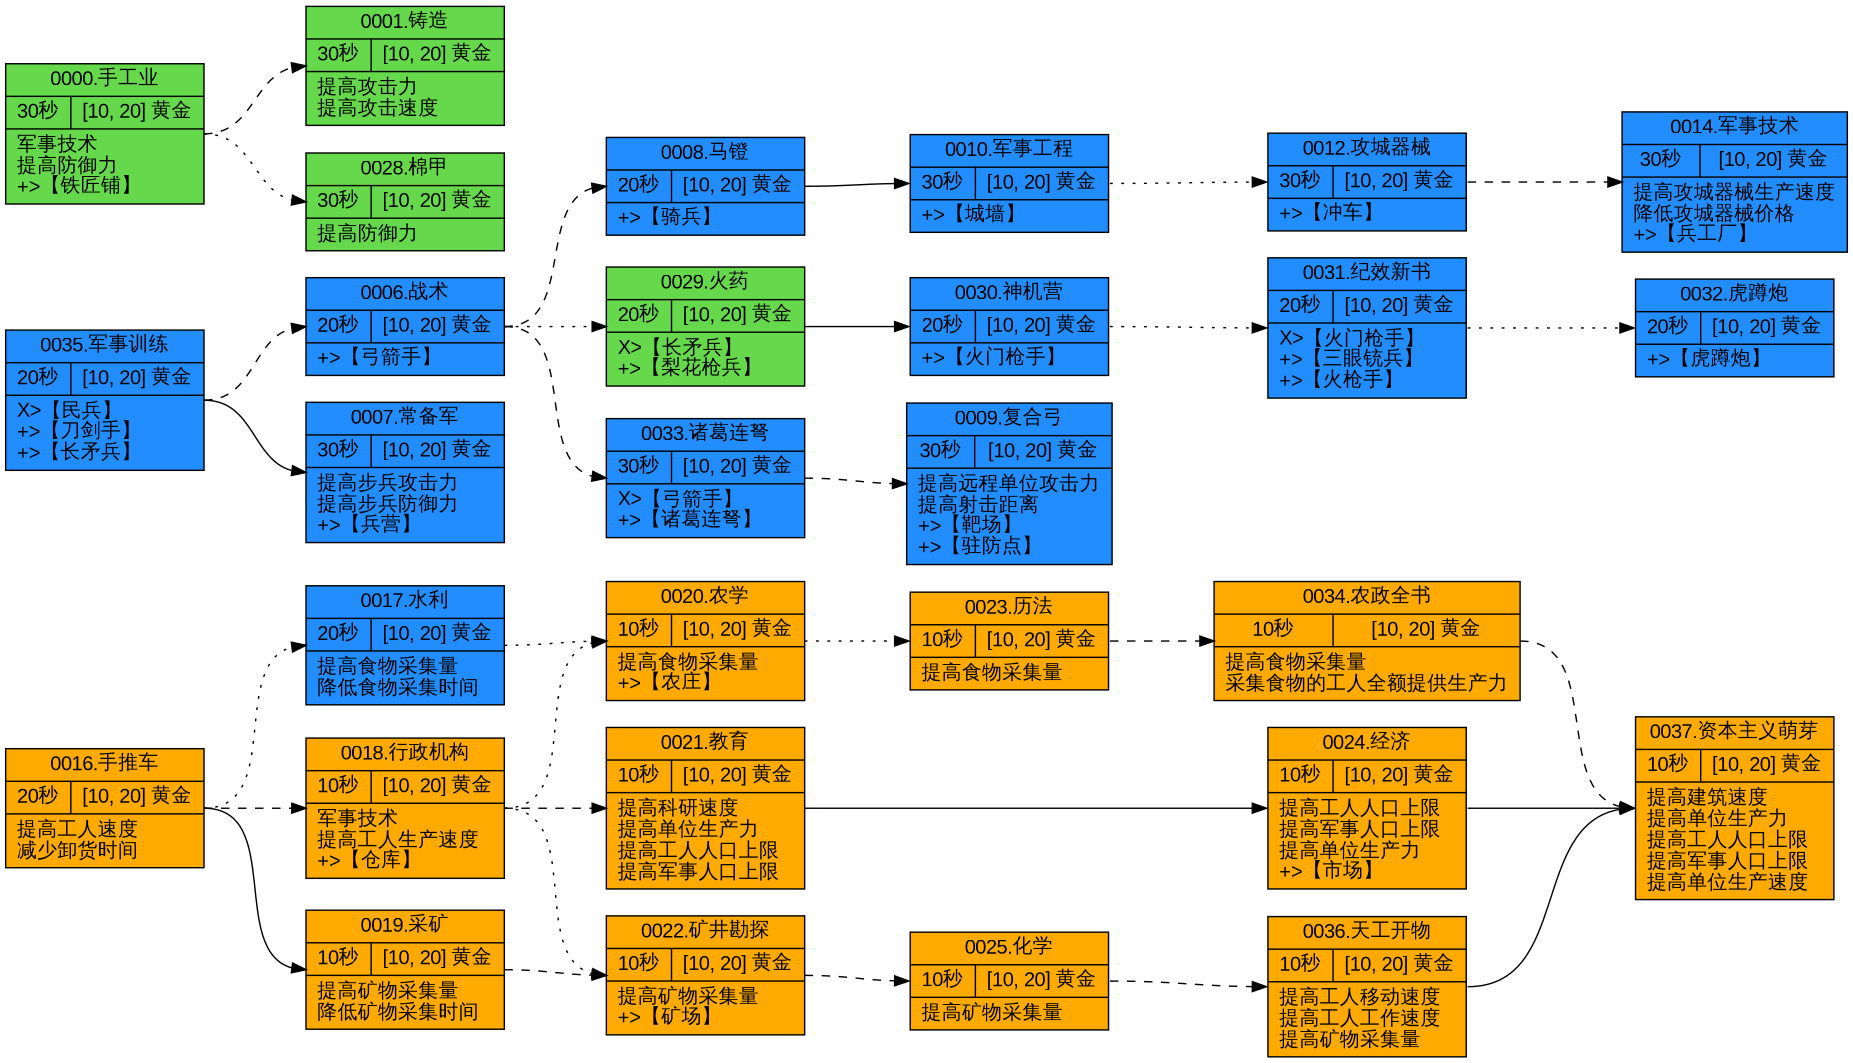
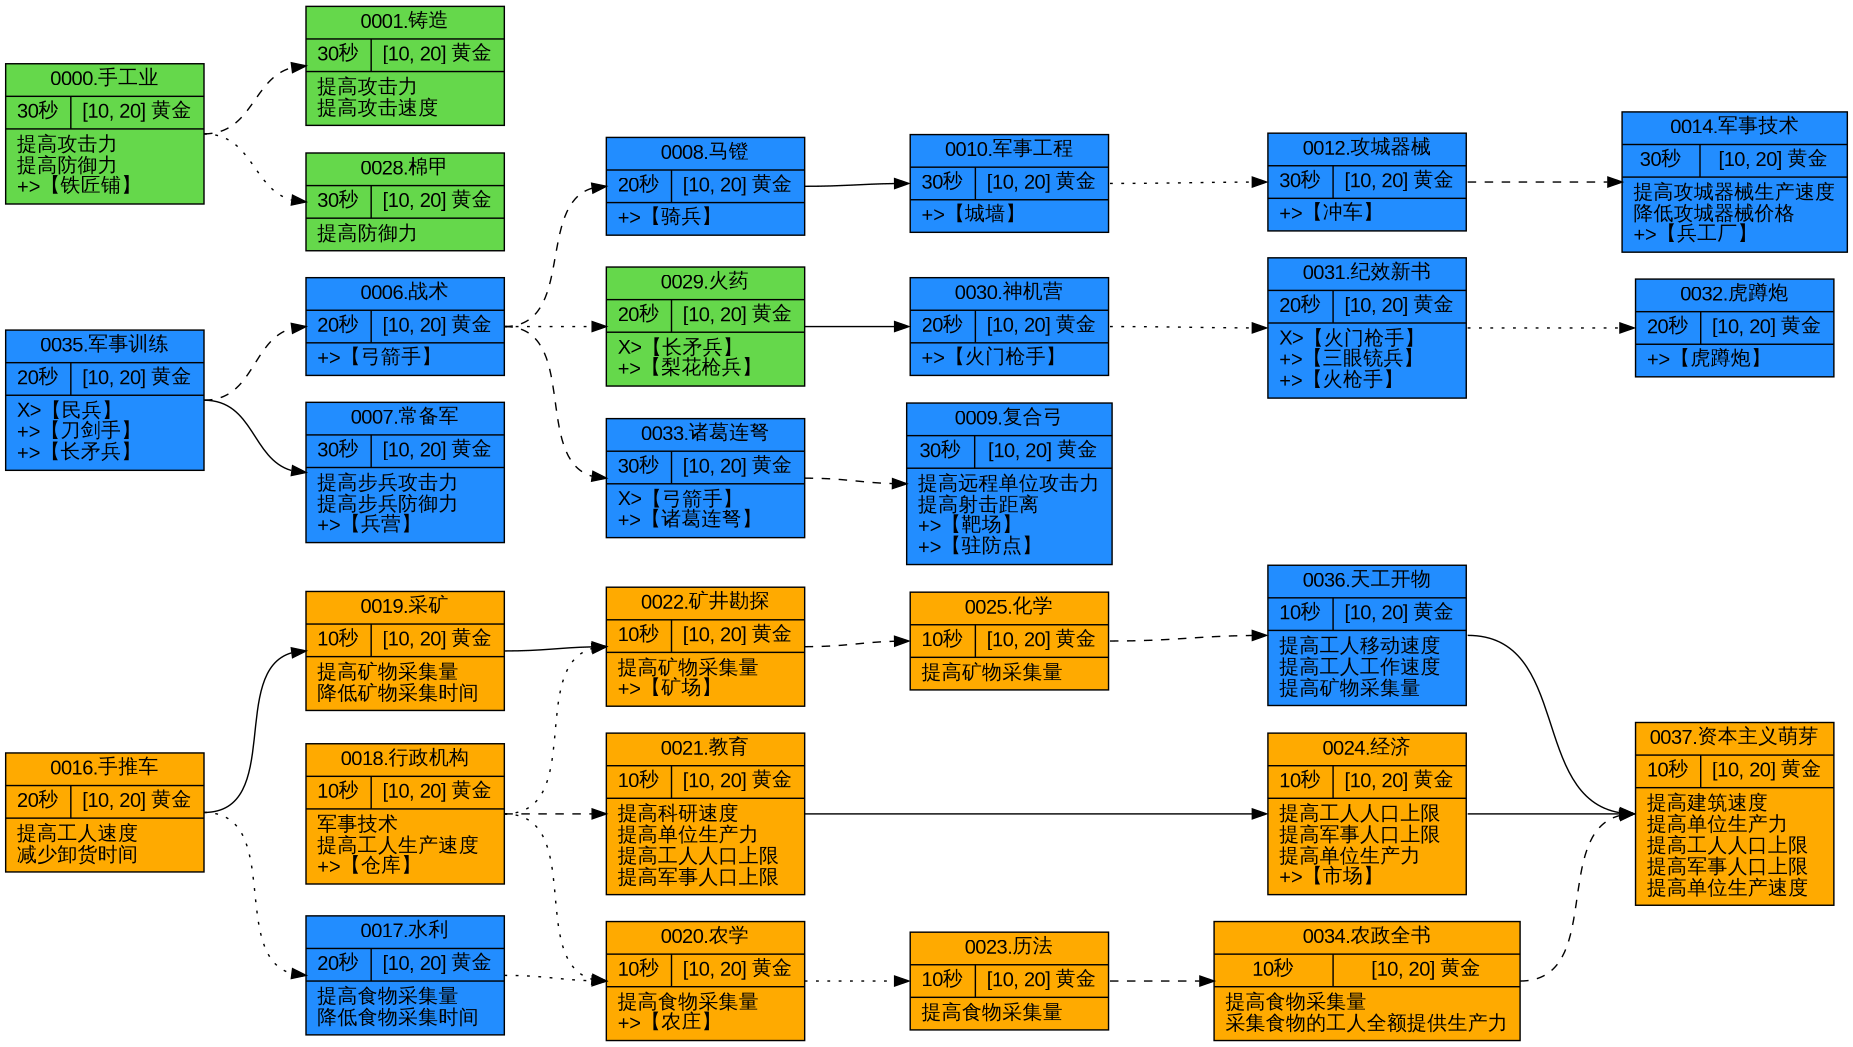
node "0000.手工业": text "军事技术" -> "提高攻击力"
edge "0016.手推车" -> "0018.行政机构": removed
edge "0019.采矿" -> "0022.矿井勘探": style dashed -> solid
node "0036.天工开物": fillcolor #ffaa00 -> #228dff
